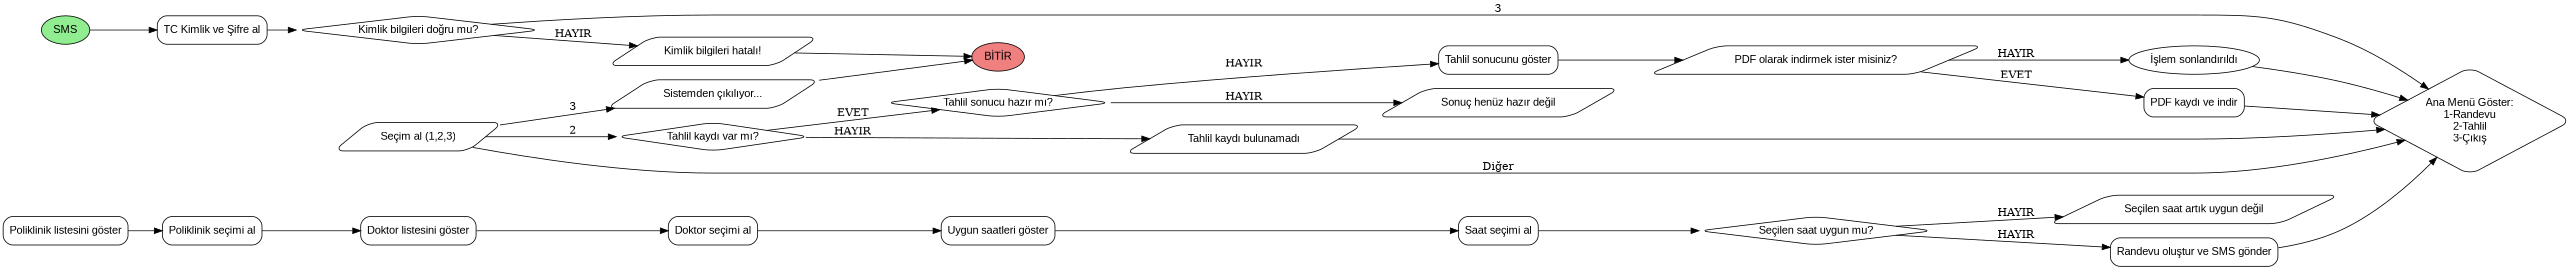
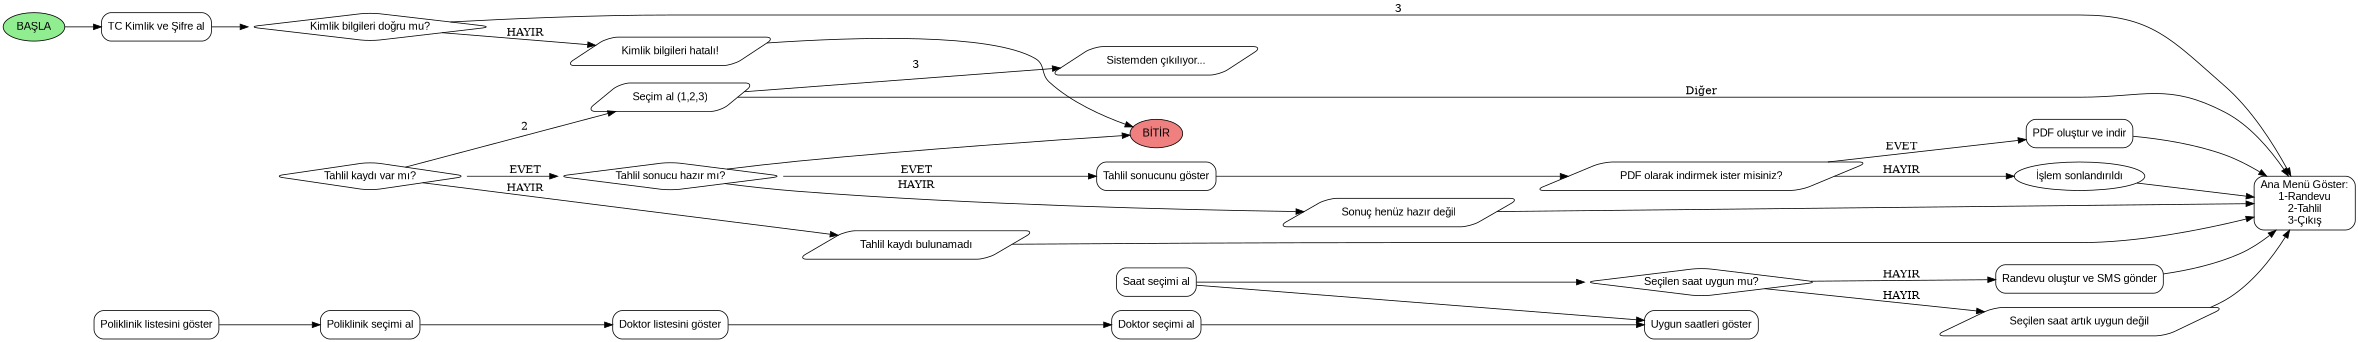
node "SMS": label "SMS" -> "BAŞLA"
edge "Tahlil sonucu hazır mı?" -> "Tahlil sonucunu göster": label "HAYIR" -> "EVET"
edge "Sistemden çıkılıyor..." -> "BİTİR": now "Tahlil sonucu hazır mı?" -> "BİTİR"
node "PDF kaydı ve indir": label "PDF kaydı ve indir" -> "PDF oluştur ve indir"
node "Ana Menü Göster: 1-Randevu 2-Tahlil 3-Çıkış": shape diamond -> box
edge "Seçim al (1,2,3)" -> "Tahlil kaydı var mı?": reversed
edge "Sonuç henüz hazır değil" -> "Ana Menü Göster: 1-Randevu 2-Tahlil 3-Çıkış": added
edge "Uygun saatleri göster" -> "Saat seçimi al": reversed
edge "Seçilen saat artık uygun değil" -> "Ana Menü Göster: 1-Randevu 2-Tahlil 3-Çıkış": added
